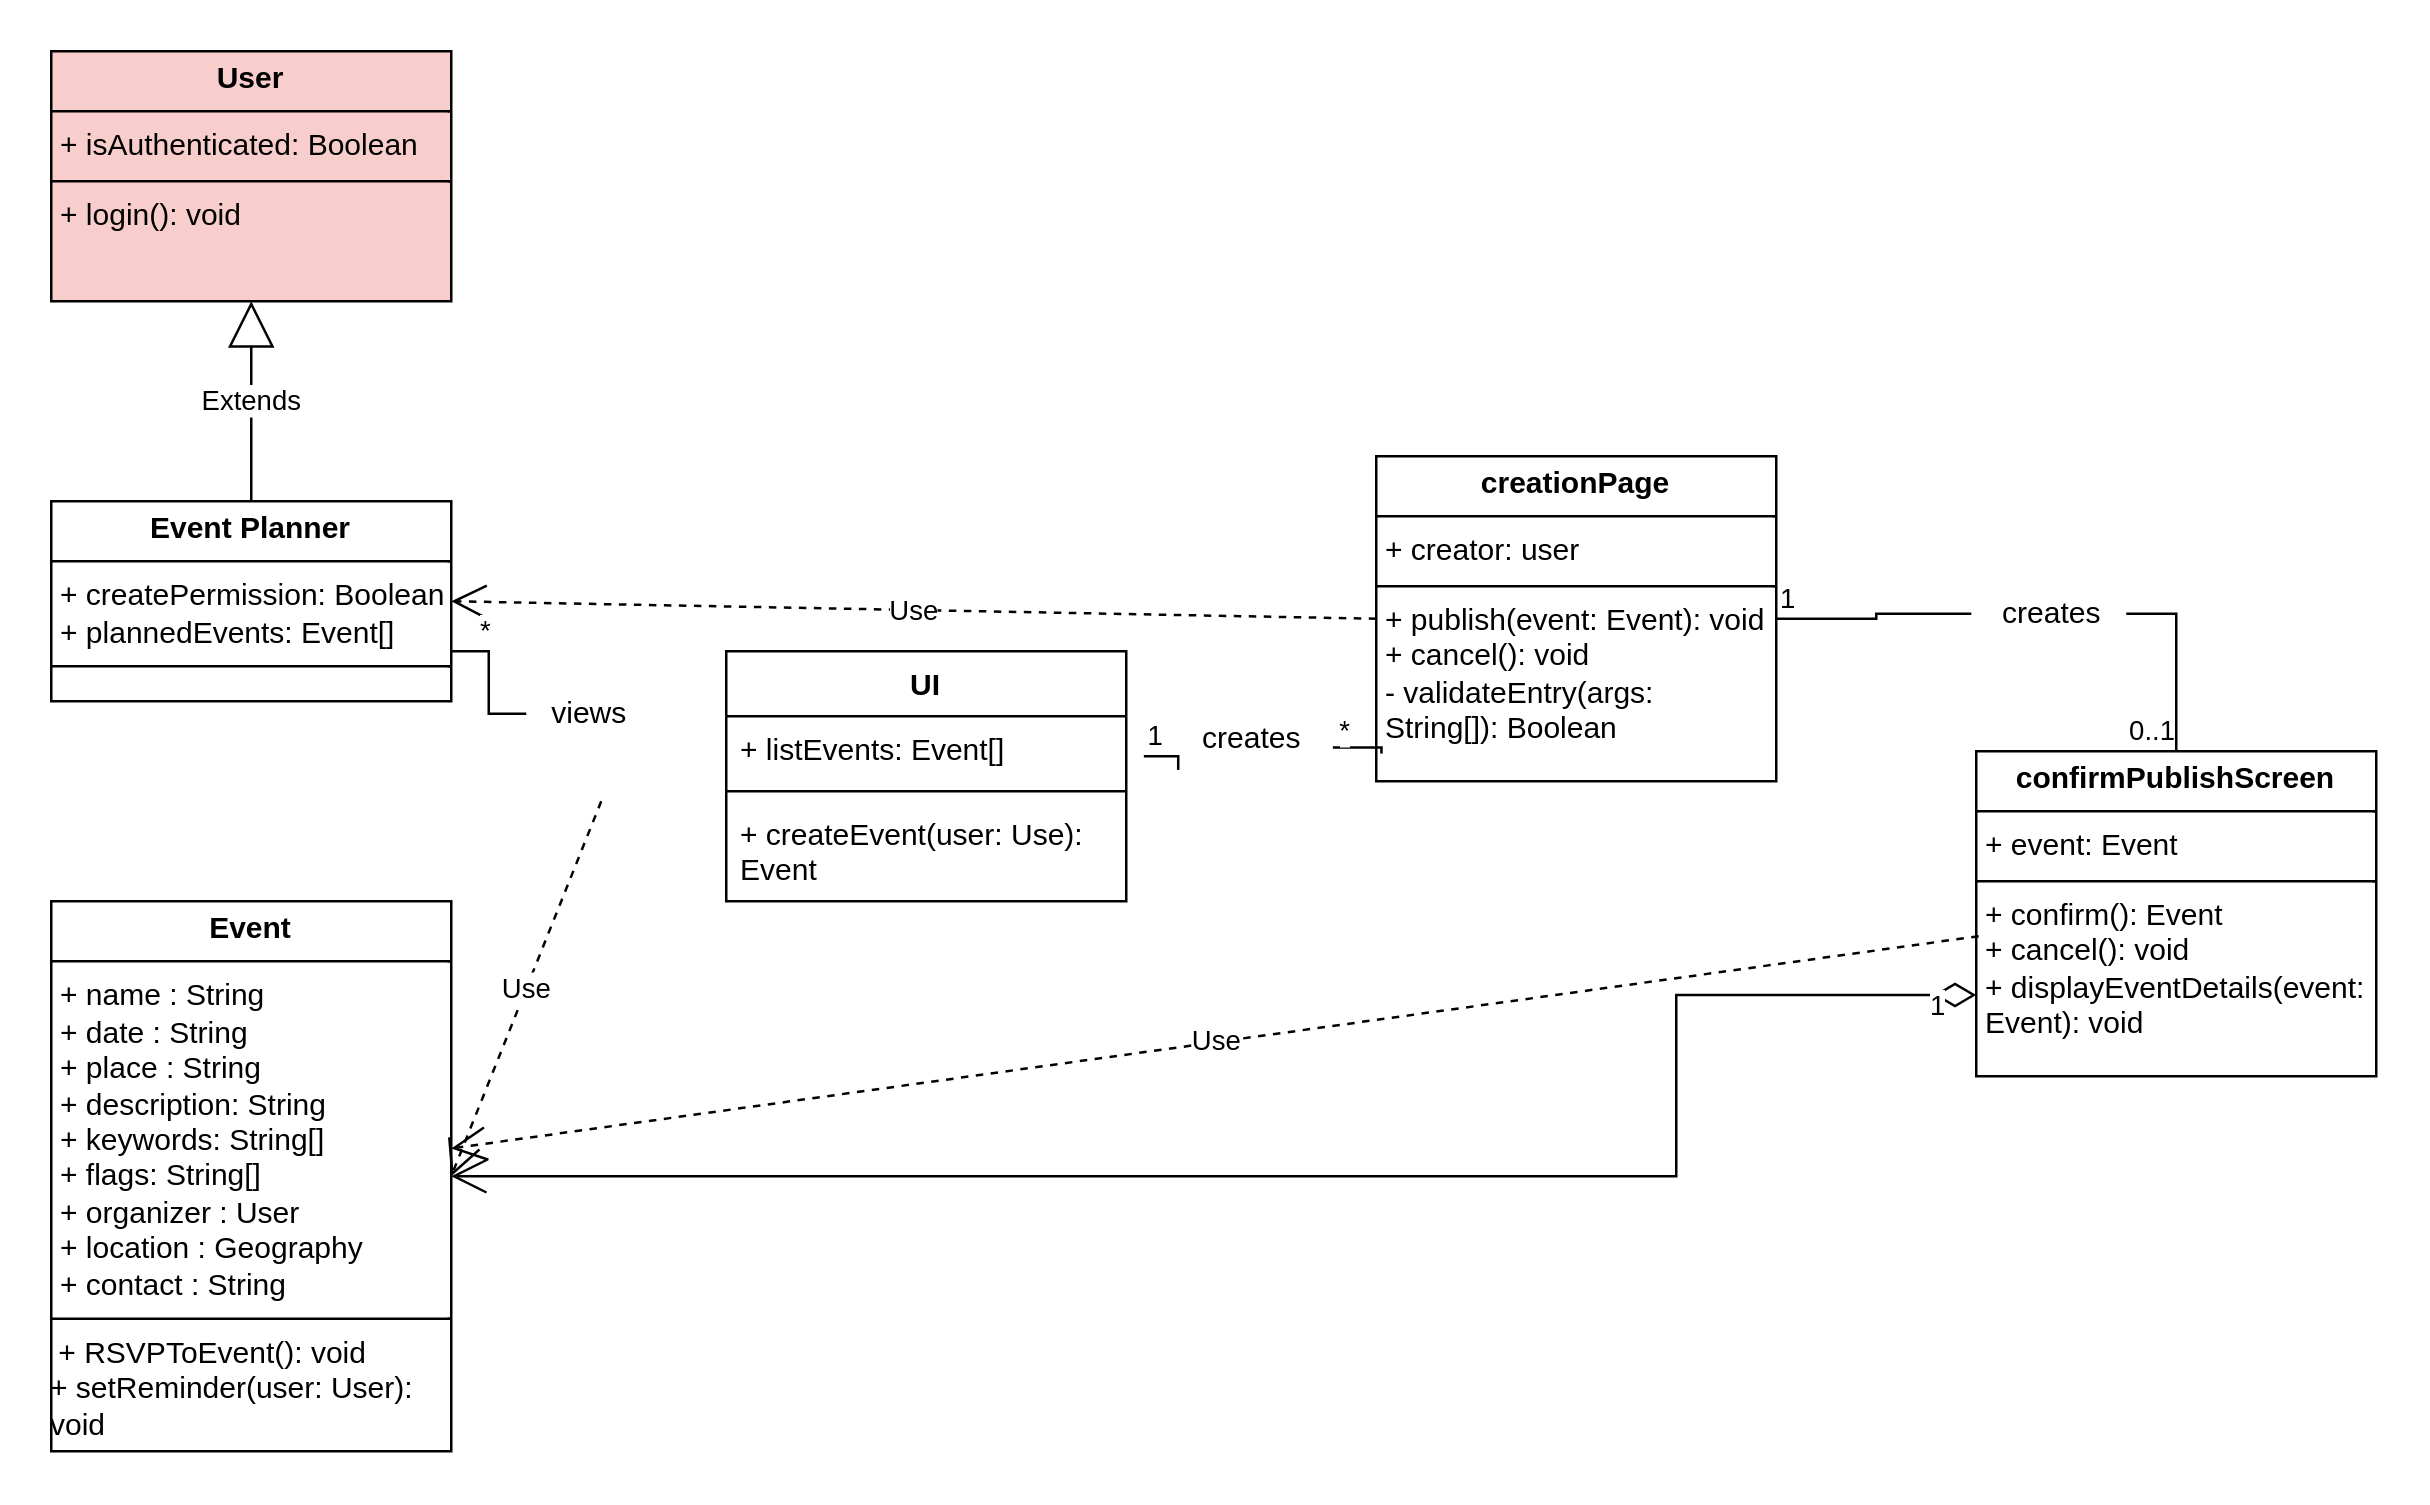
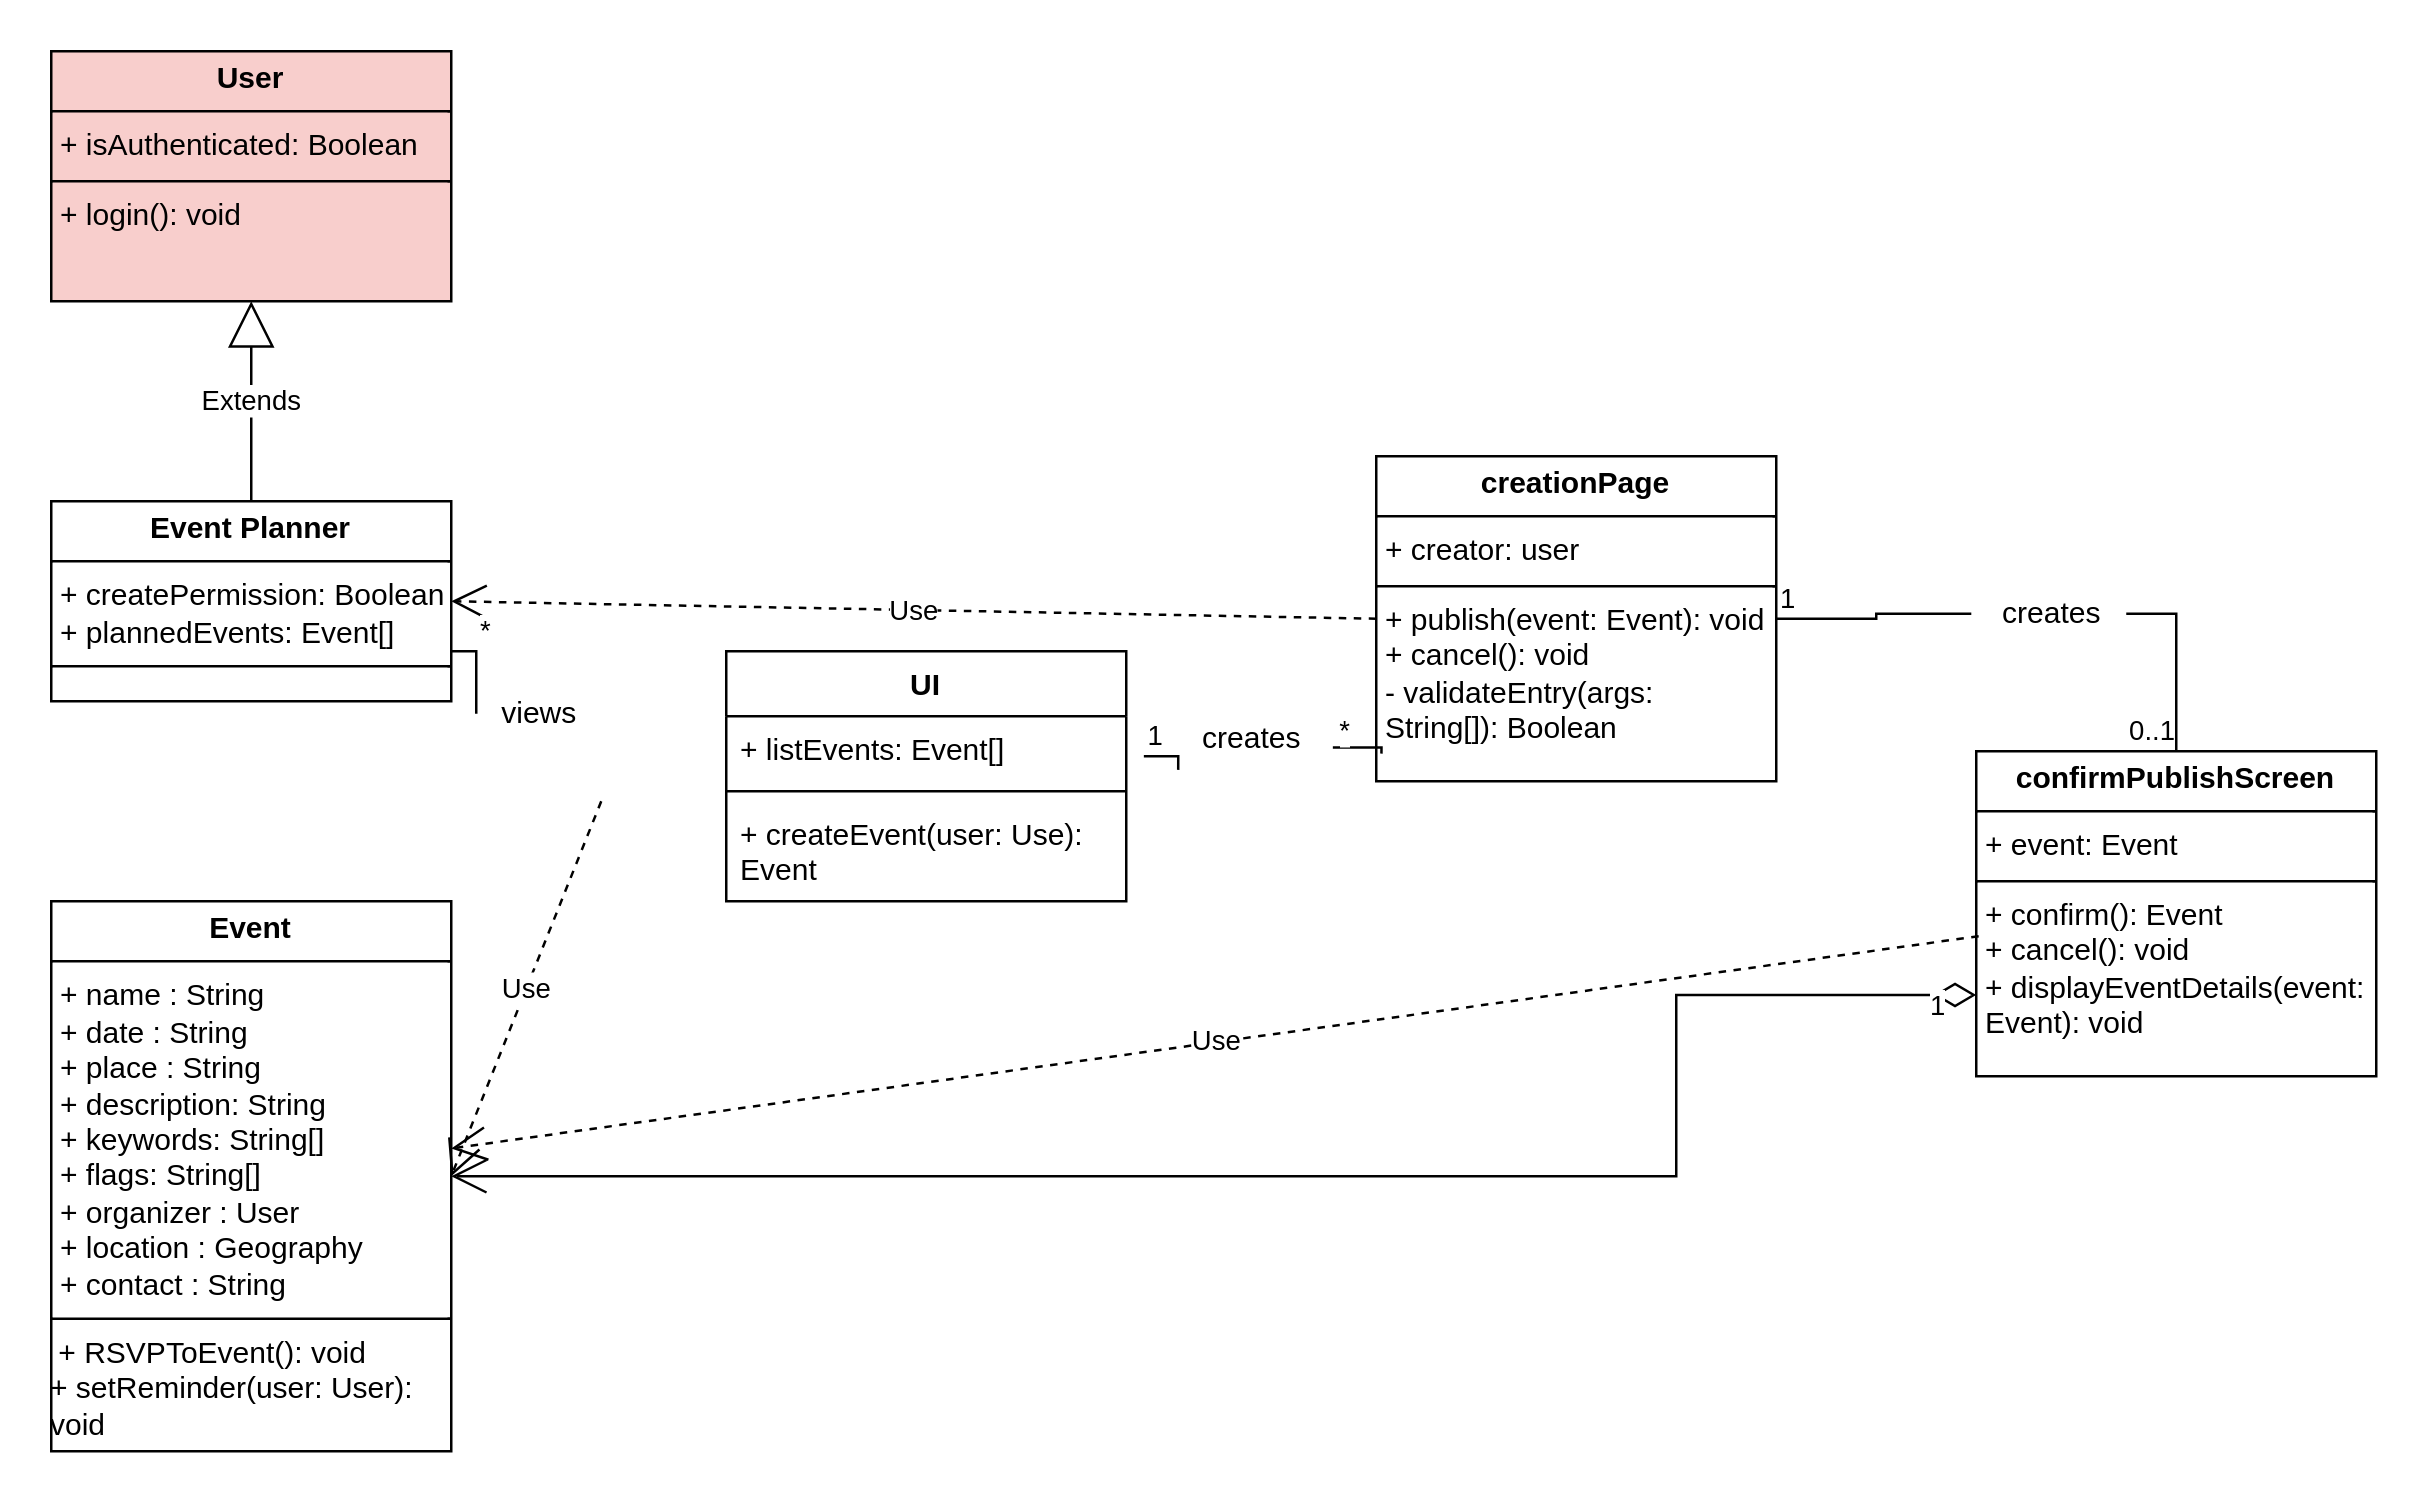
node "views": moved (589, 714) -> (539, 714)
